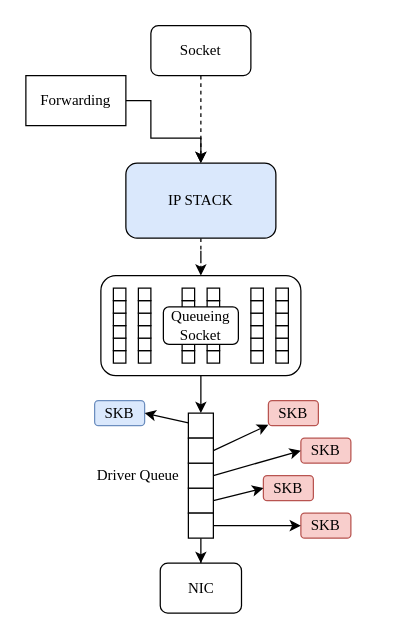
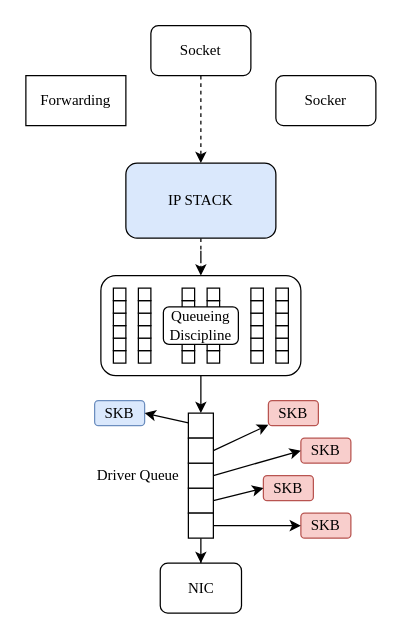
node "Socker": added
edge "Forwarding" -> "IP STACK": removed
node "Queueing Socket": label "Queueing Socket" -> "Queueing Discipline"
